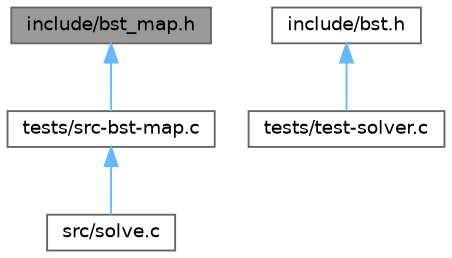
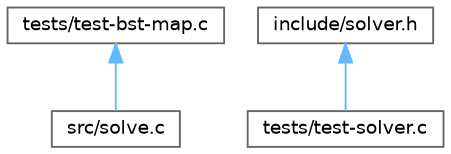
node "include/bst_map.h": removed
node "include/bst.h": label "include/bst.h" -> "include/solver.h"
node "tests/src-bst-map.c": label "tests/src-bst-map.c" -> "tests/test-bst-map.c"
